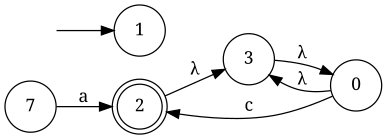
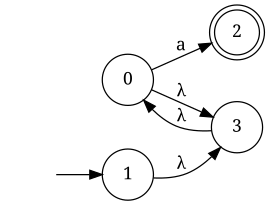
edge "2" -> "3": now "1" -> "3"
edge "0" -> "2": label "c" -> "a"
node "7": removed
